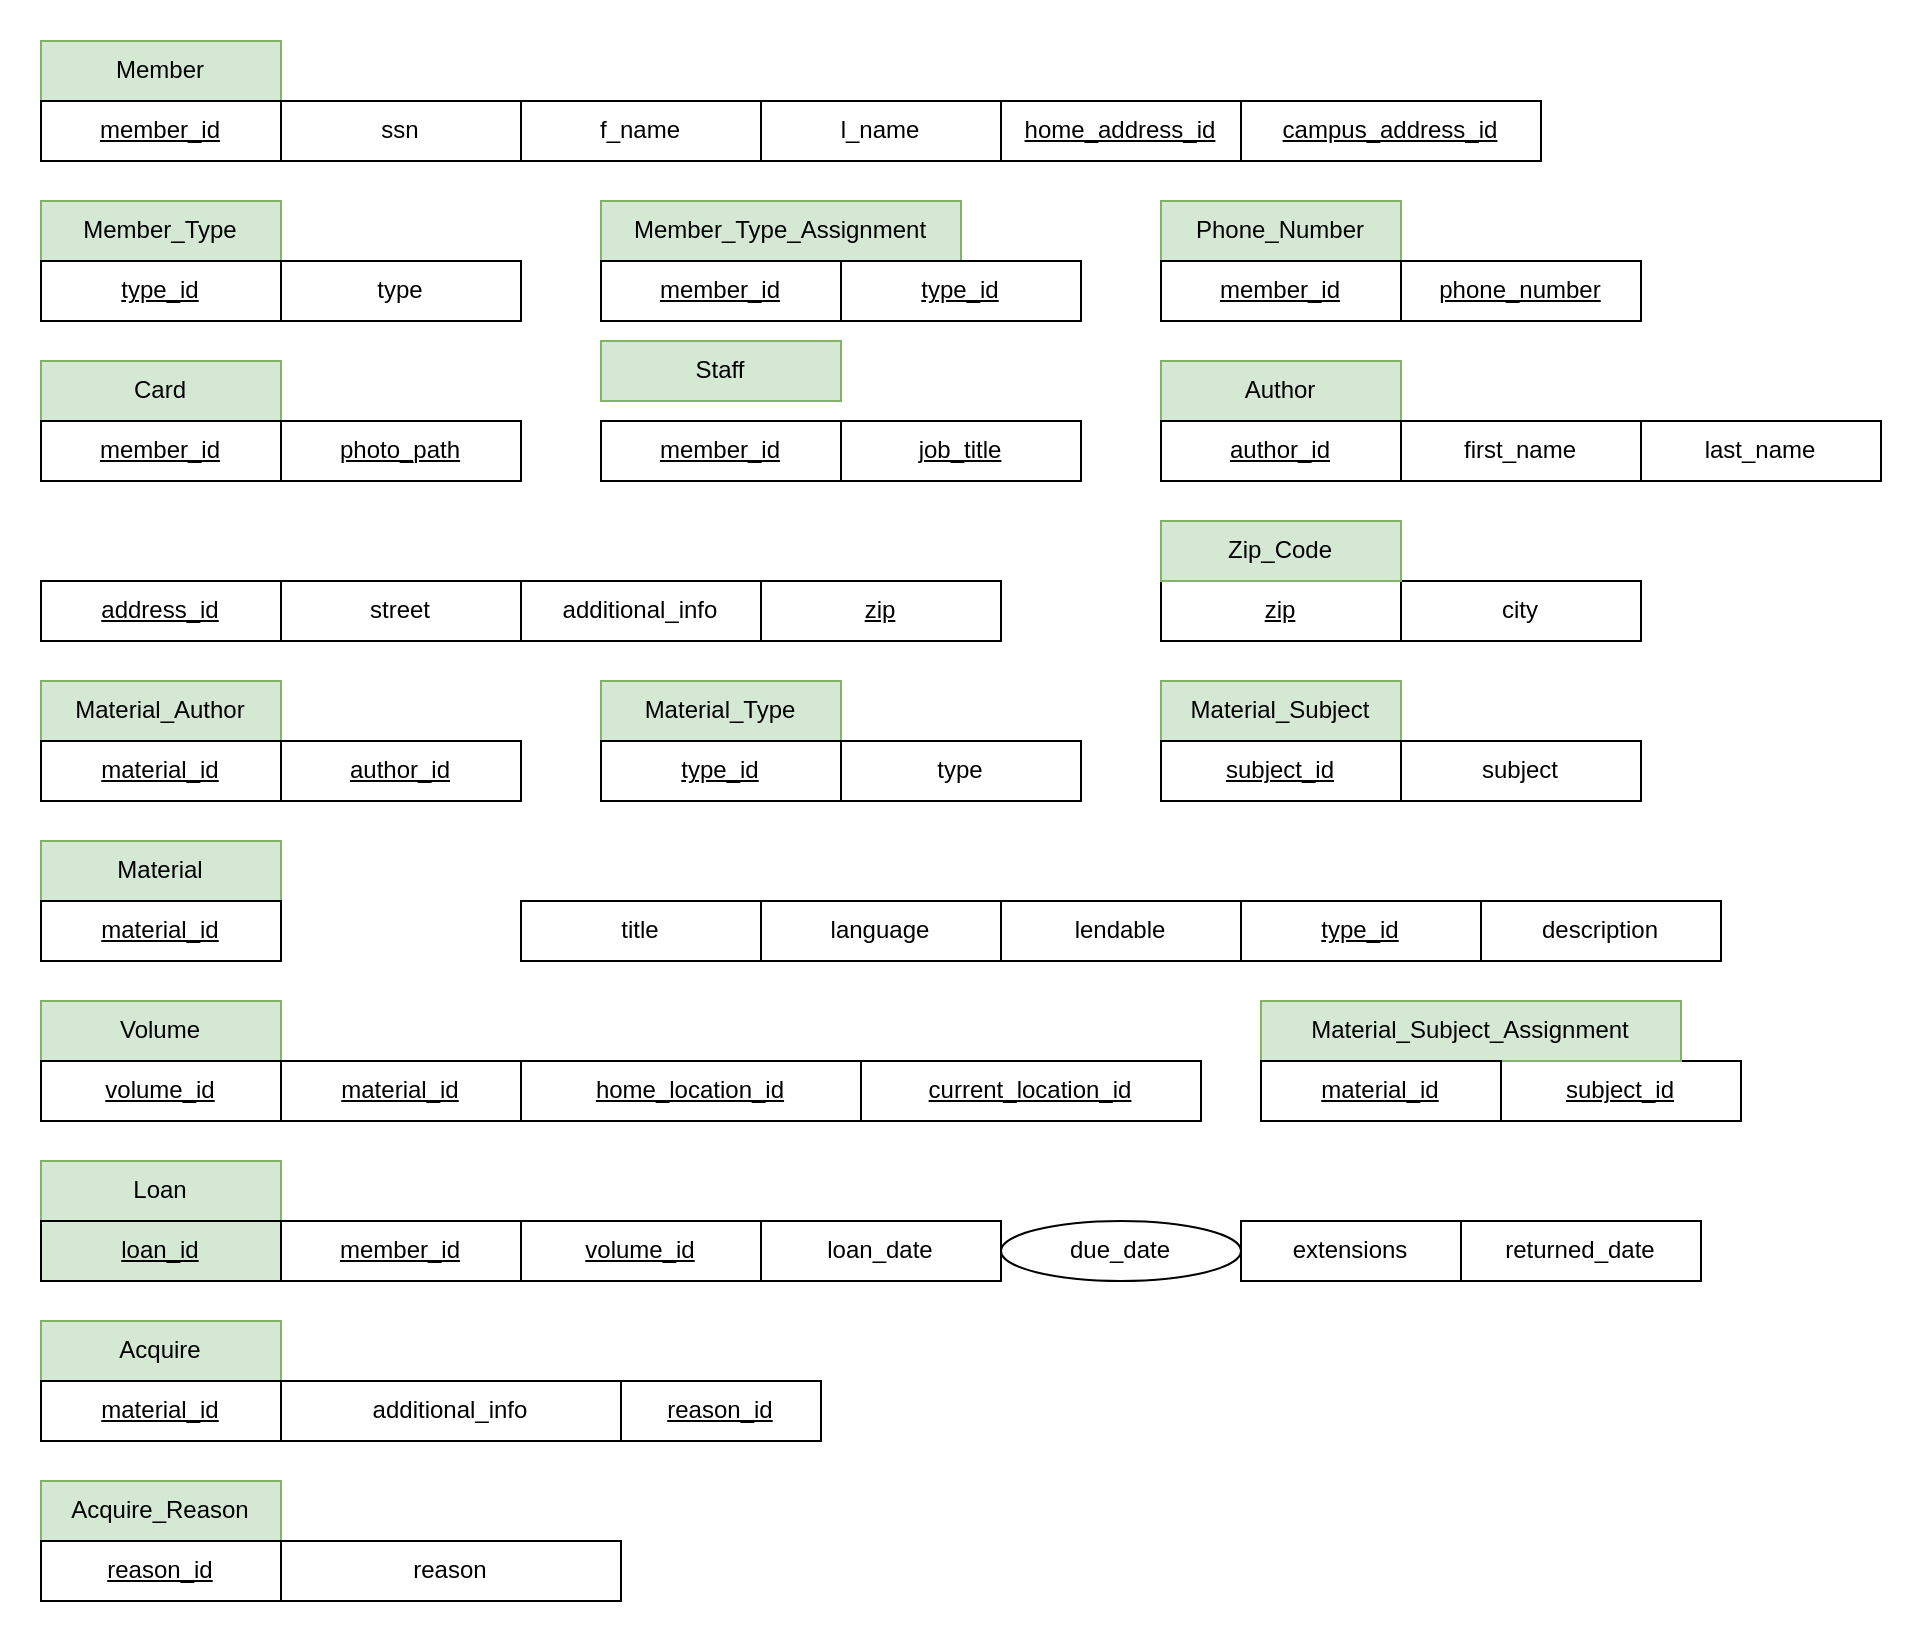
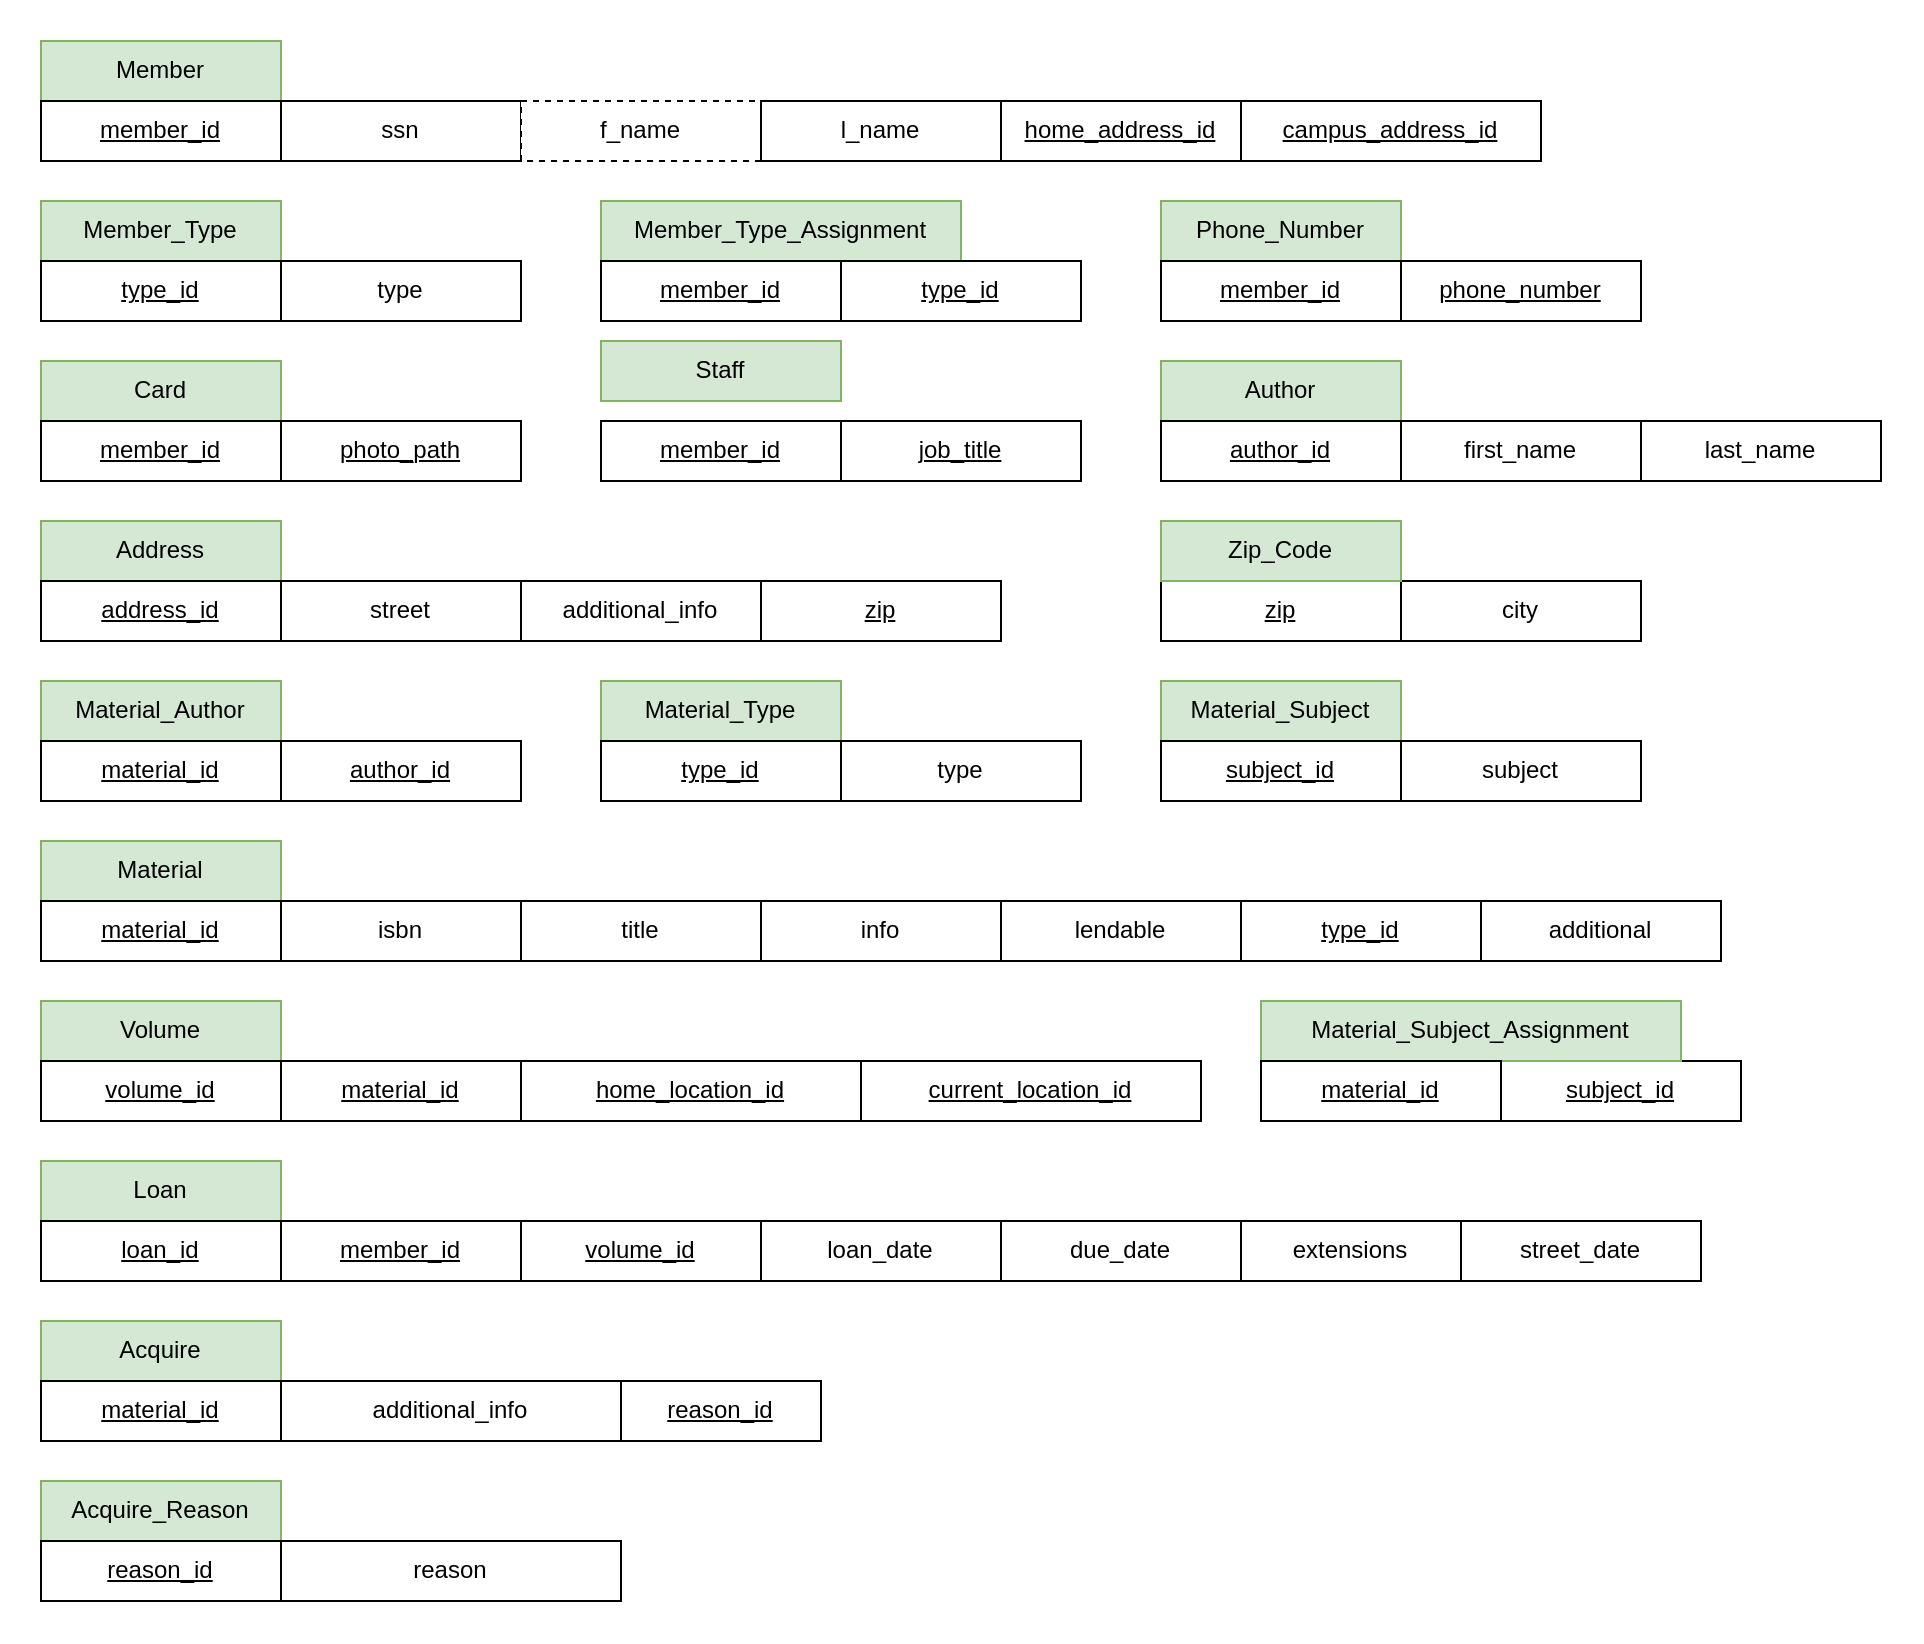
node "f_name": style solid -> dashed
node "Address": added
node "isbn": added
node "language": label "language" -> "info"
node "description": label "description" -> "additional"
node "loan_id": fillcolor #d5e8d4 -> #ffffff
node "due_date": shape ellipse -> rectangle
node "returned_date": label "returned_date" -> "street_date"
